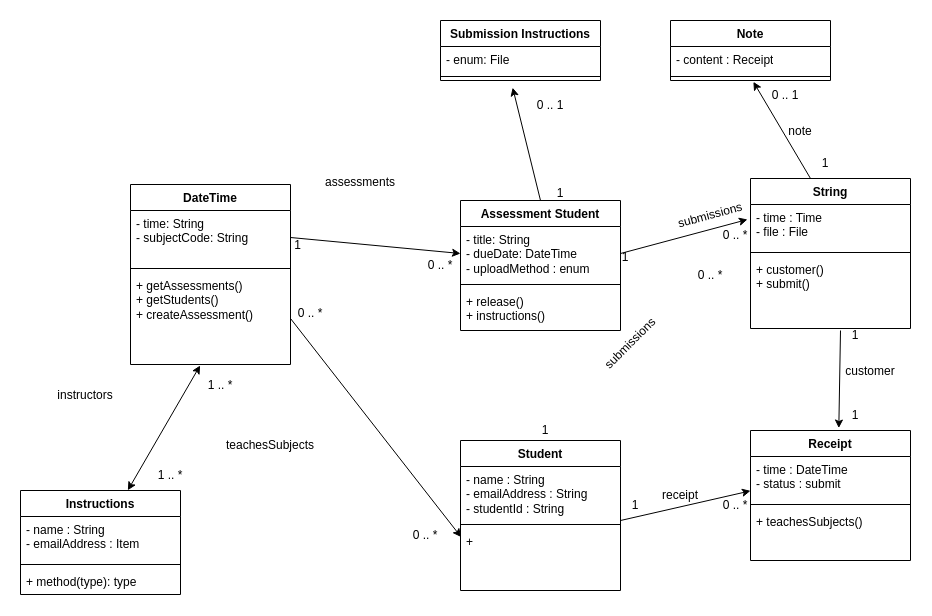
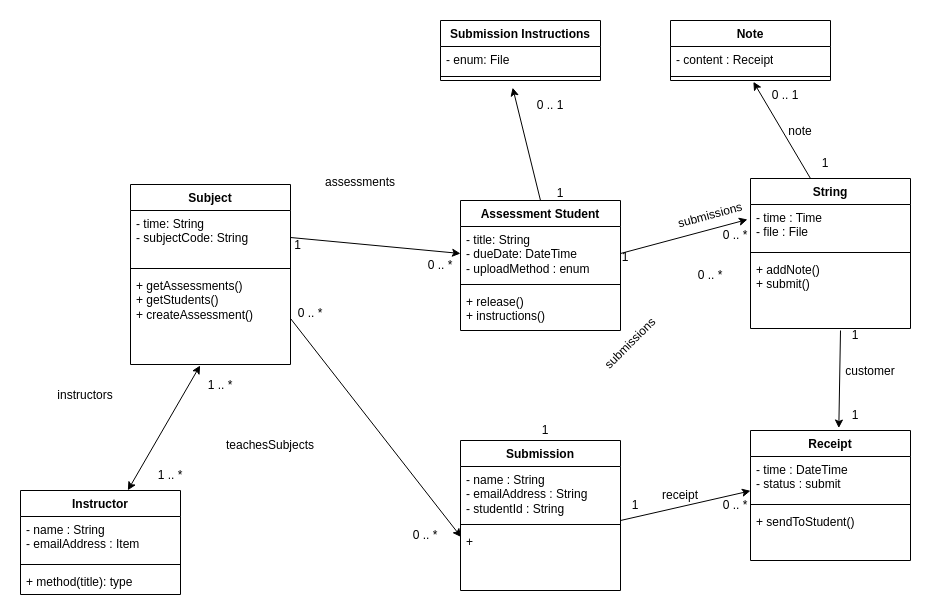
node "DateTime": label "DateTime" -> "Subject"
node "+ customer() + submit()": label "+ customer() + submit()" -> "+ addNote() + submit()"
node "Student": label "Student" -> "Submission"
node "Instructions": label "Instructions" -> "Instructor"
node "+ teachesSubjects()": label "+ teachesSubjects()" -> "+ sendToStudent()"
node "+ method(type): type": label "+ method(type): type" -> "+ method(title): type"
